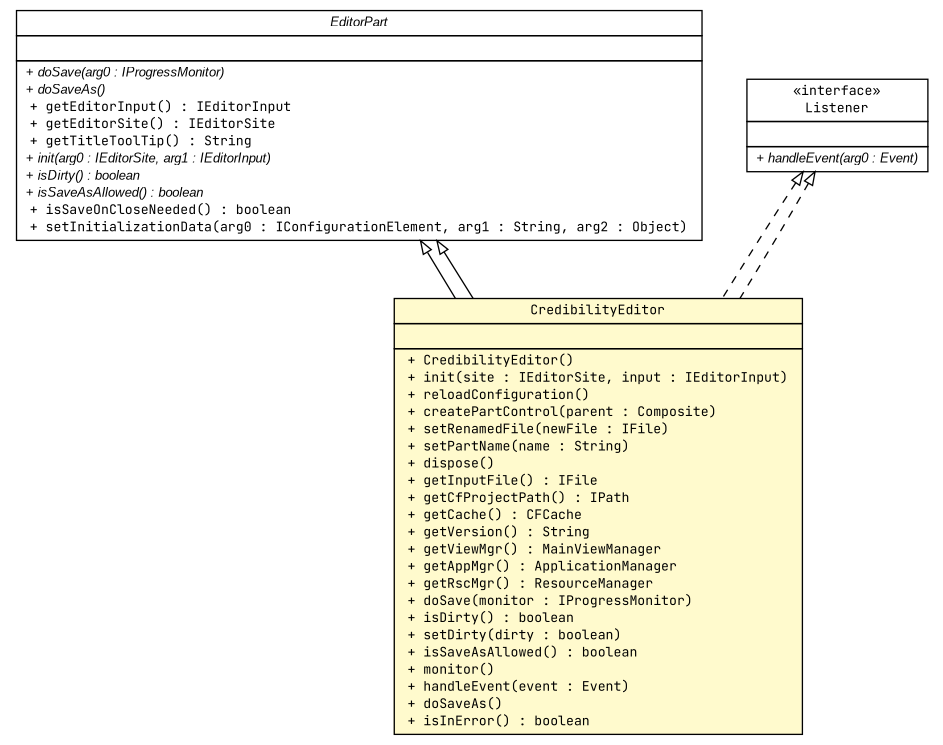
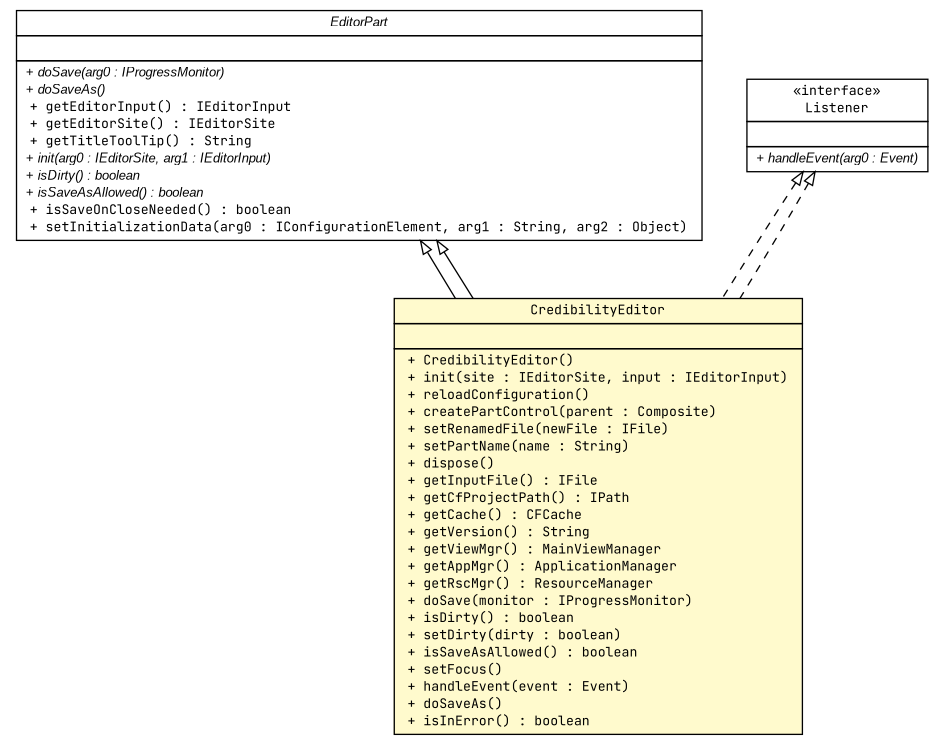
node "CredibilityEditor": text "+ monitor()" -> "+ setFocus()"
